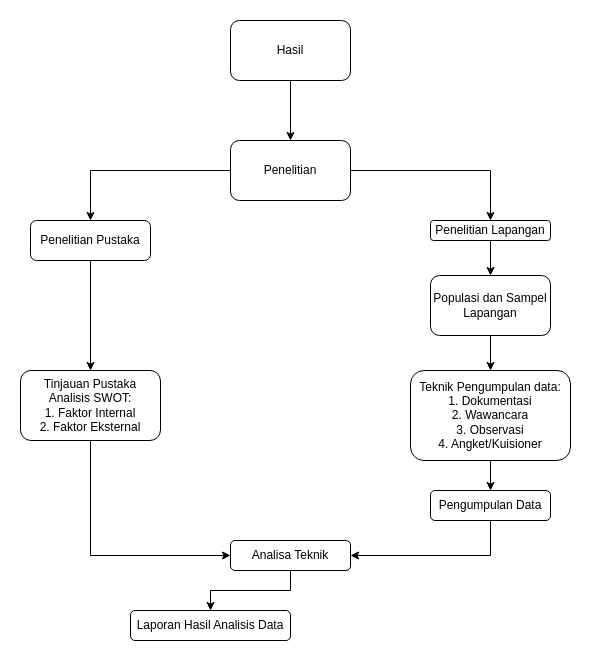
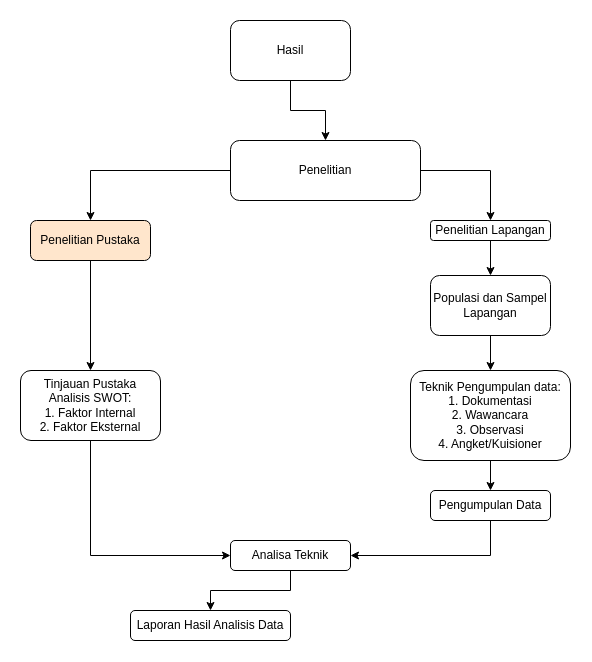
node "Penelitian": size 120x60 -> 190x60
node "Penelitian Pustaka": fillcolor #ffffff -> #ffe6cc
